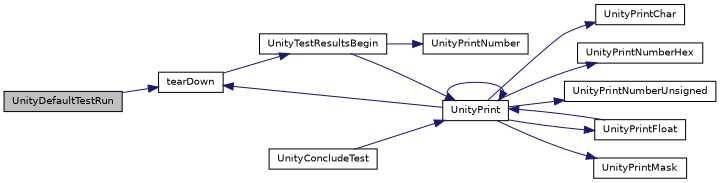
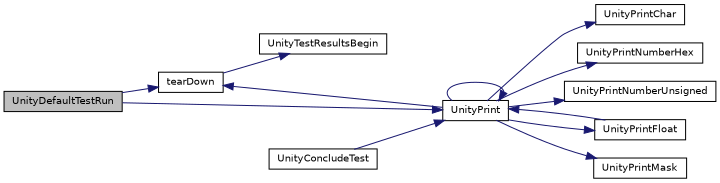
node "UnityPrintNumber": removed
edge "UnityTestResultsBegin" -> "UnityPrint": now "UnityDefaultTestRun" -> "UnityPrint"
